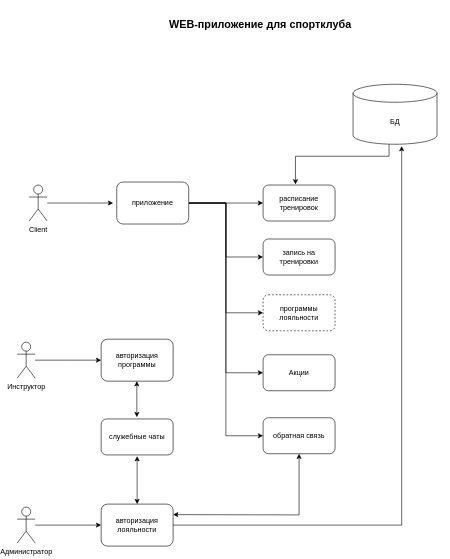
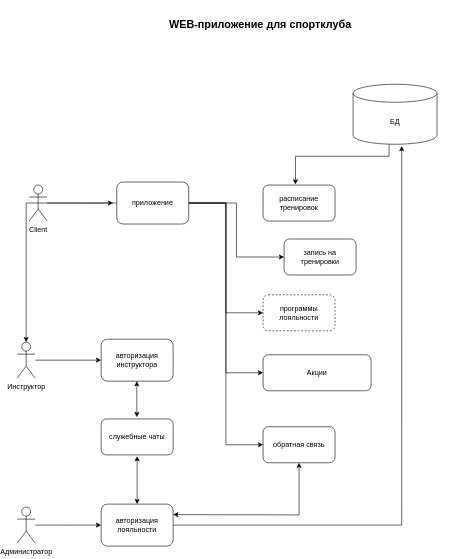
edge "приложение" -> "расписание тренировок": now "приложение" -> "Инструктор"
node "запись на тренировки": moved (299, 257) -> (320, 257)
node "авторизация программы": label "авторизация программы" -> "авторизация инструктора"
node "Акции": size 72x36 -> 108x36
node "обратная связь": moved (299, 436) -> (299, 445)
